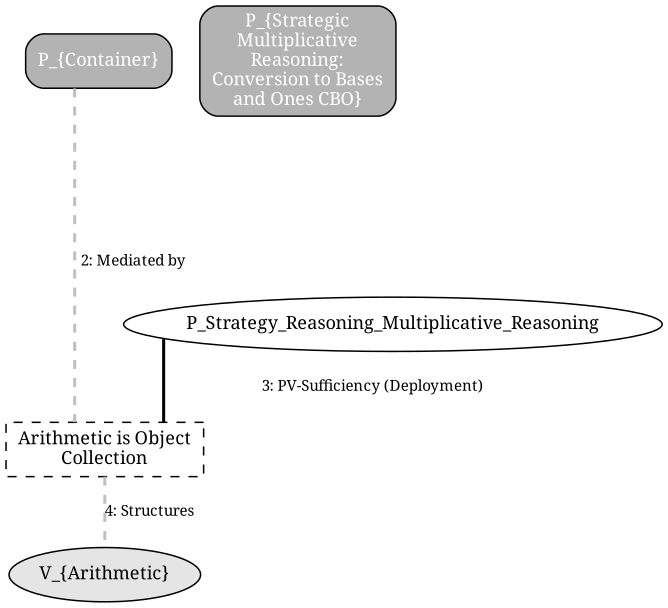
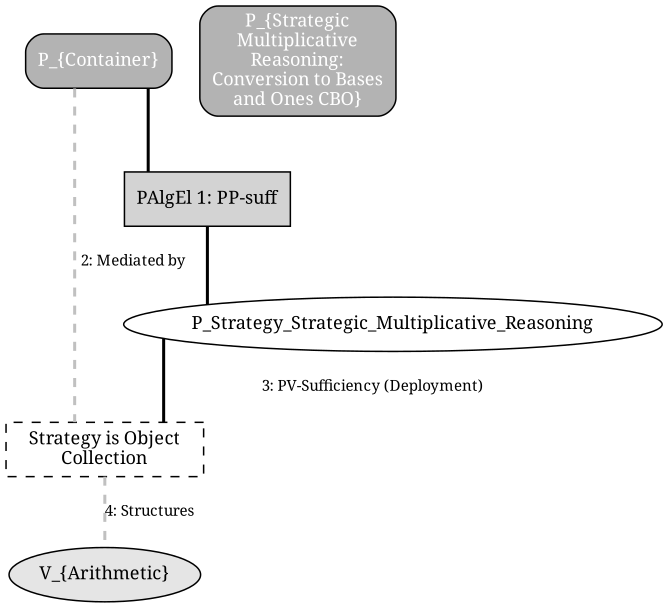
node "PAlgEl 1: PP-suff": added
node "P_Strategy_Reasoning_Multiplicative_Reasoning": label "P_Strategy_Reasoning_Multiplicative_Reasoning" -> "P_Strategy_Strategic_Multiplicative_Reasoning"
node "Arithmetic is Object Collection": label "Arithmetic is Object Collection" -> "Strategy is Object Collection"
